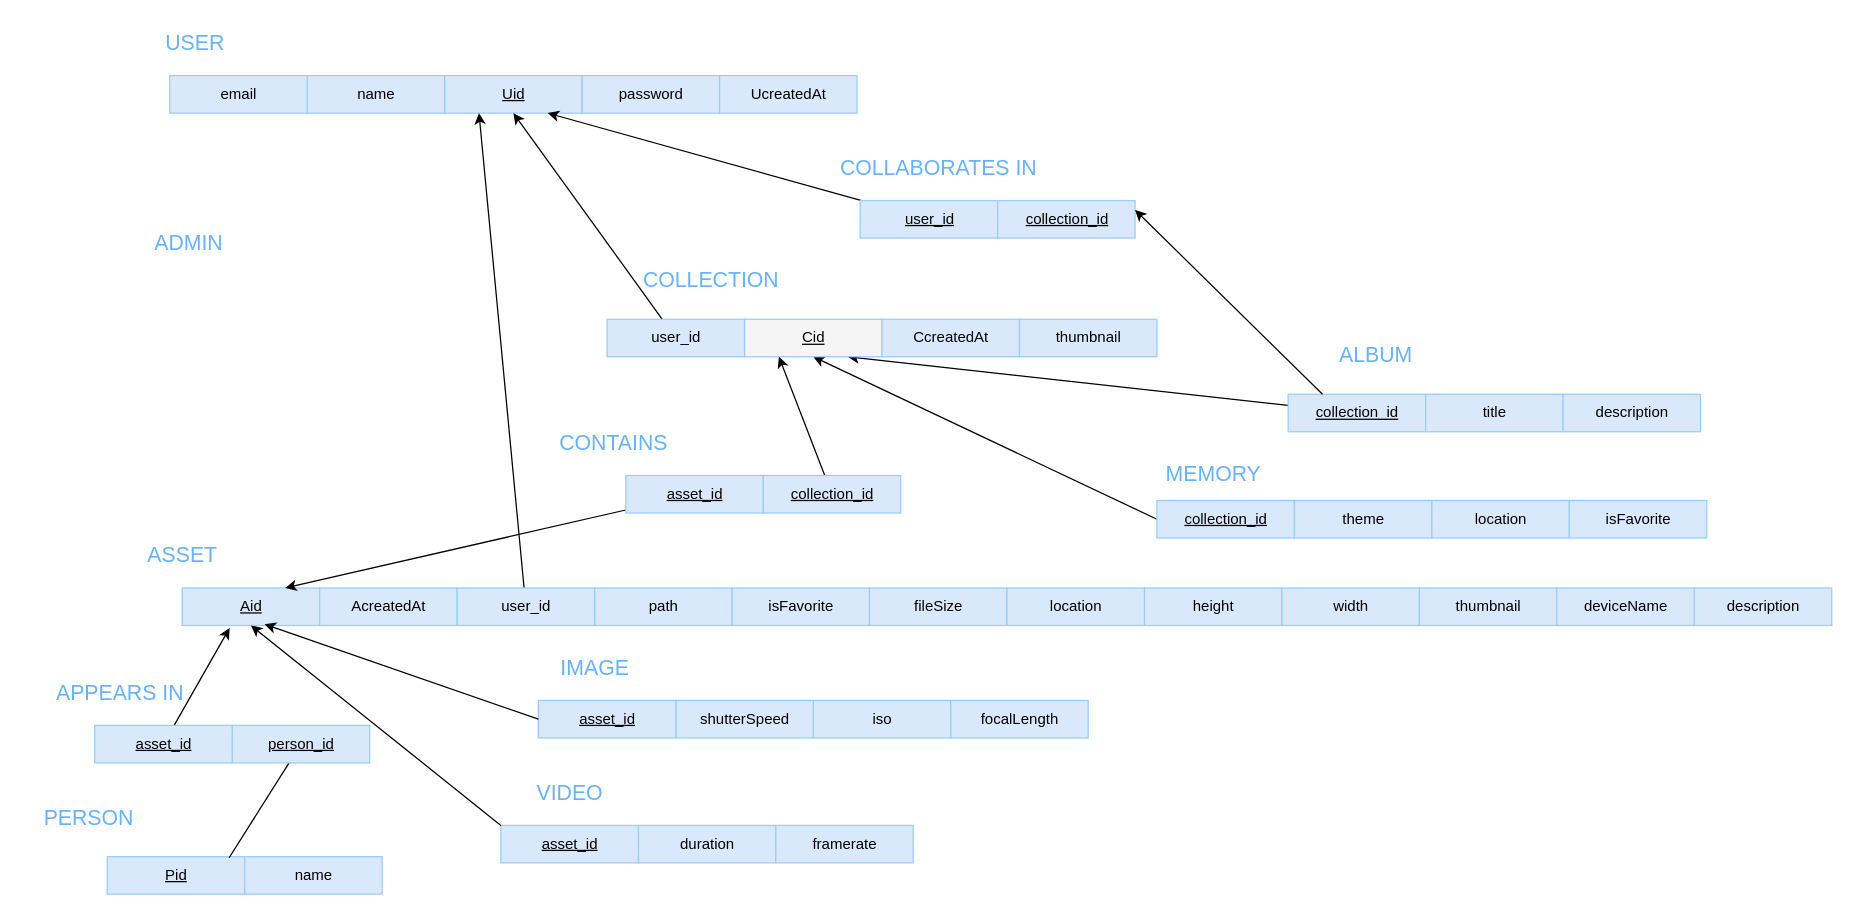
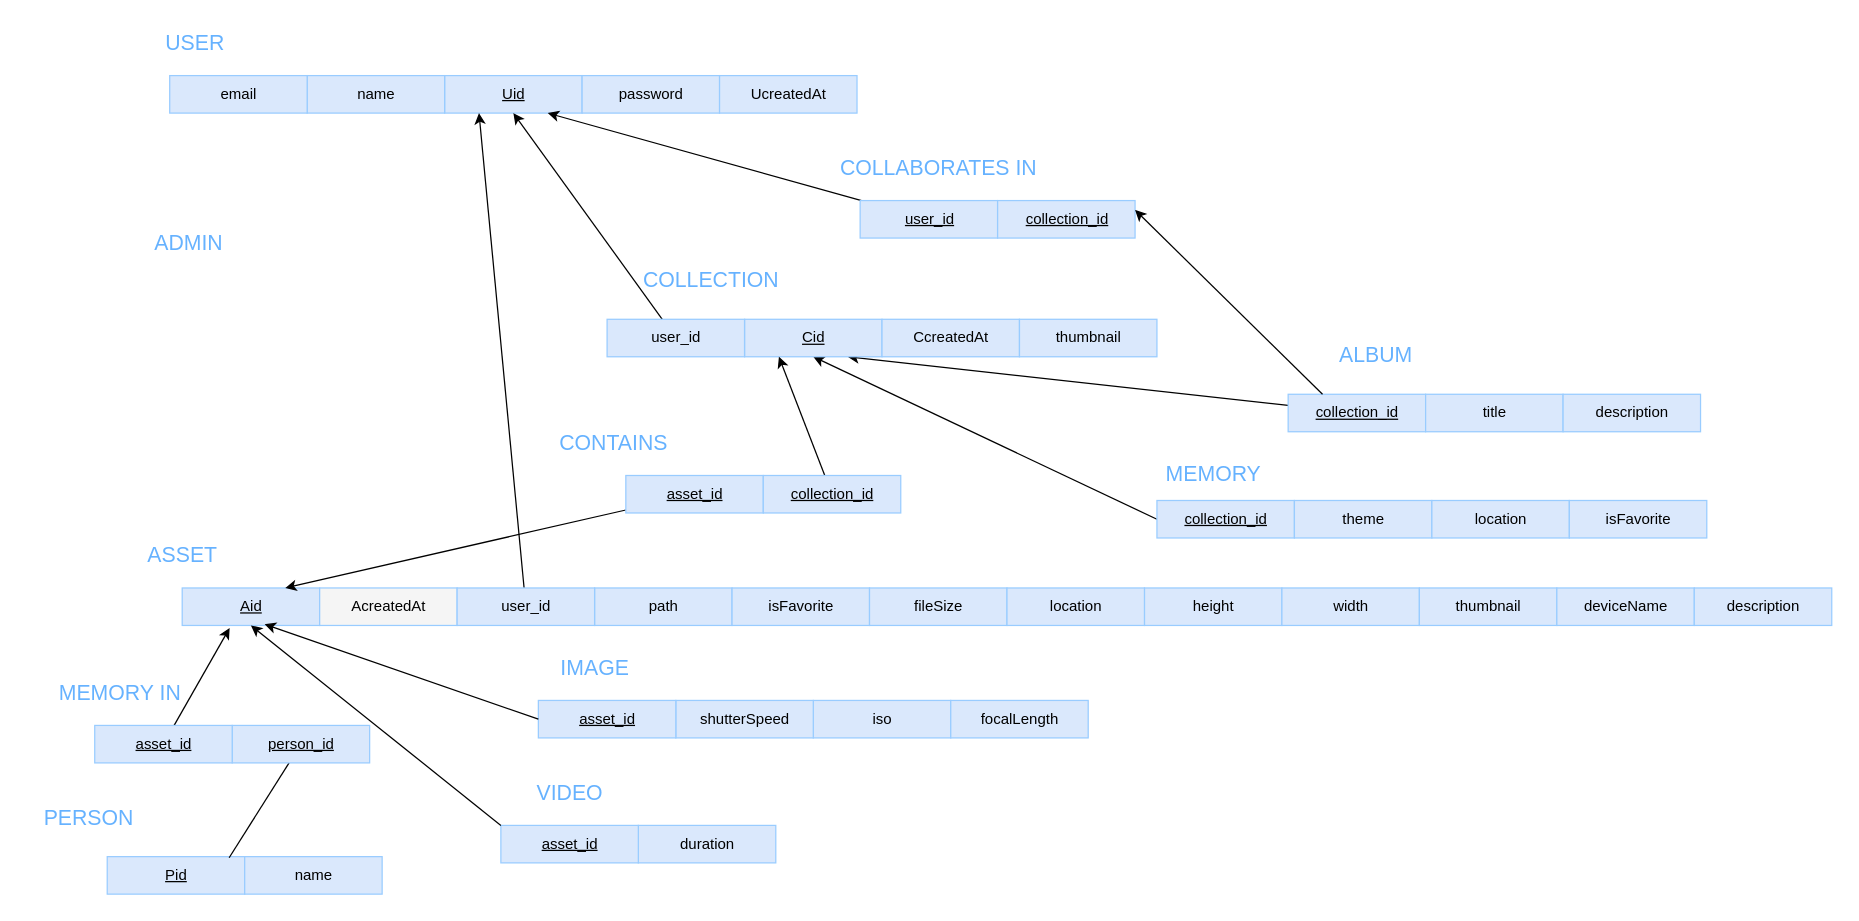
node "Cid": fillcolor #f5f5f5 -> #dae8fc
node "AcreatedAt": fillcolor #dae8fc -> #f5f5f5
node "APPEARS IN": label "APPEARS IN" -> "MEMORY IN"
node "framerate": removed
